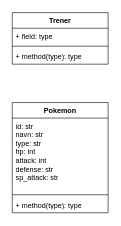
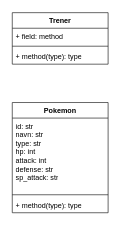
node "+ field: type": label "+ field: type" -> "+ field: method"
